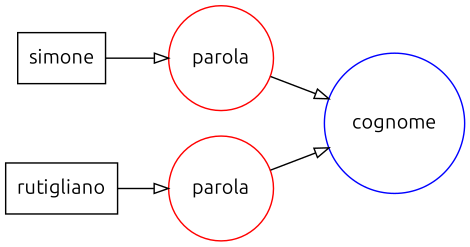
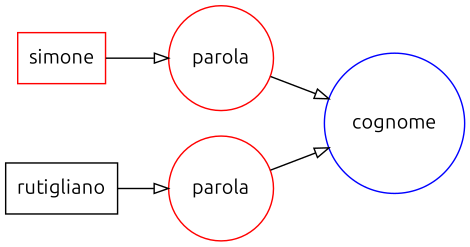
node "simone": color black -> red
